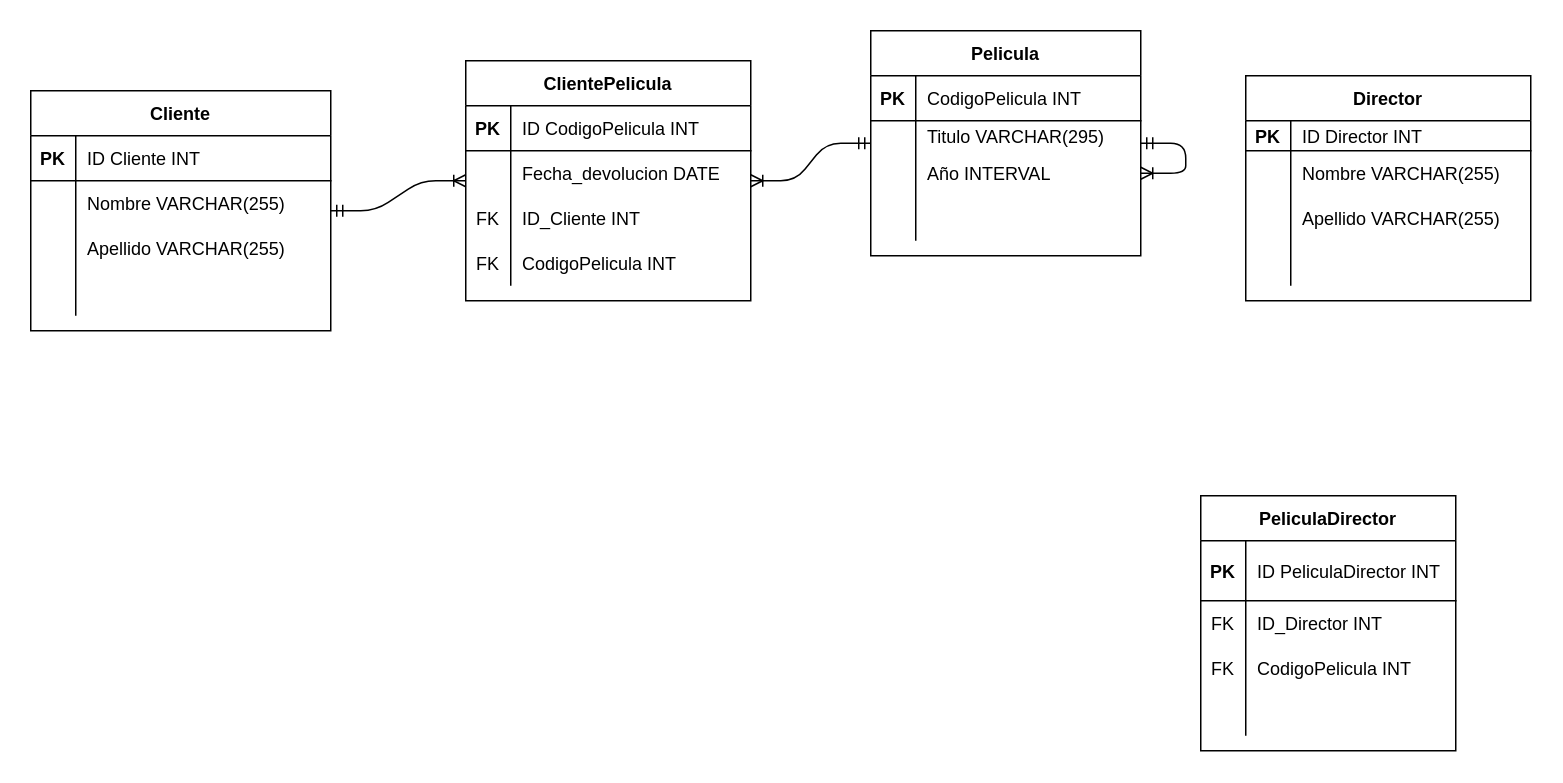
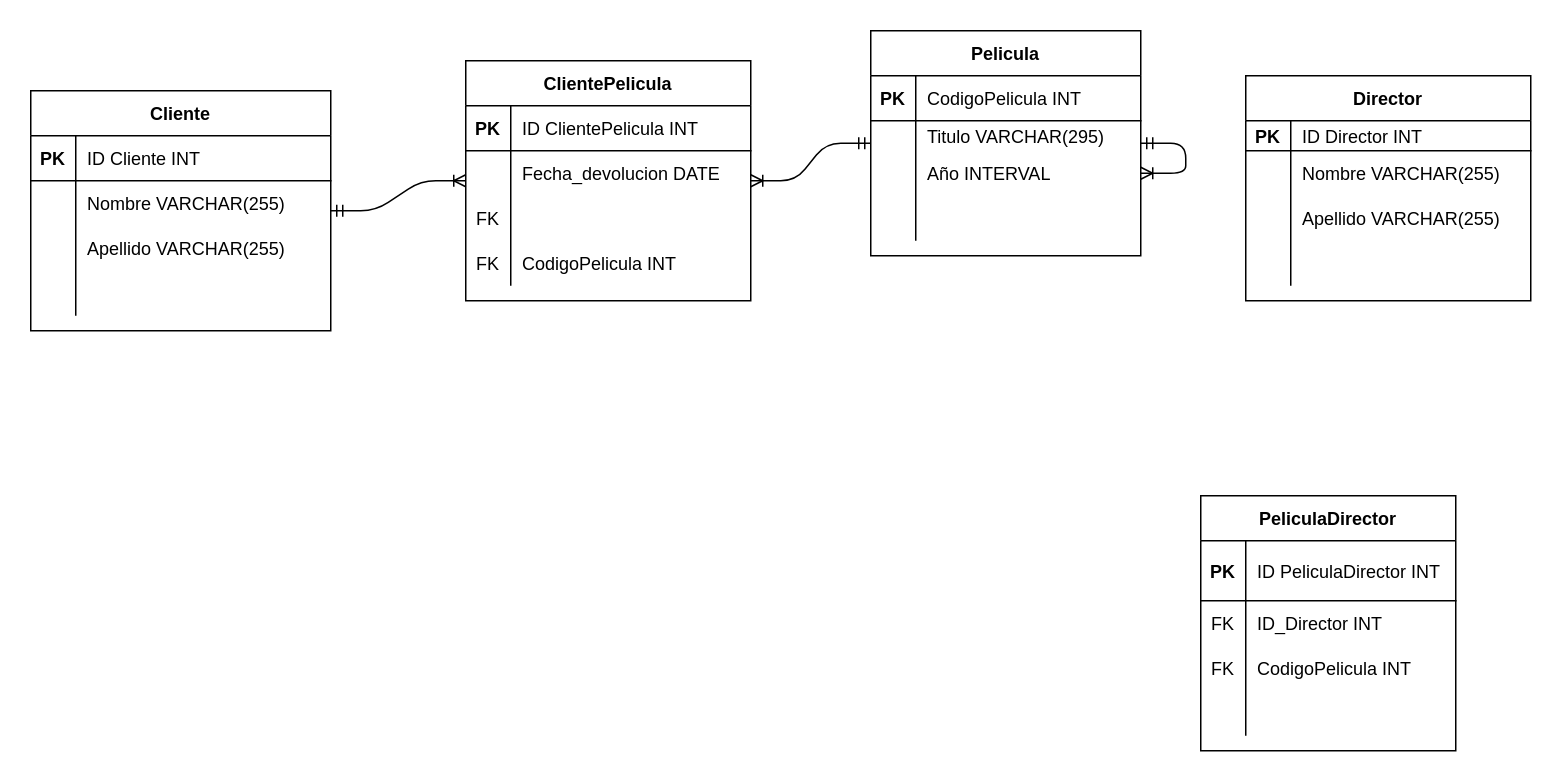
node "ID CodigoPelicula INT": label "ID CodigoPelicula INT" -> "ID ClientePelicula INT"
node "ID_Cliente INT": removed
